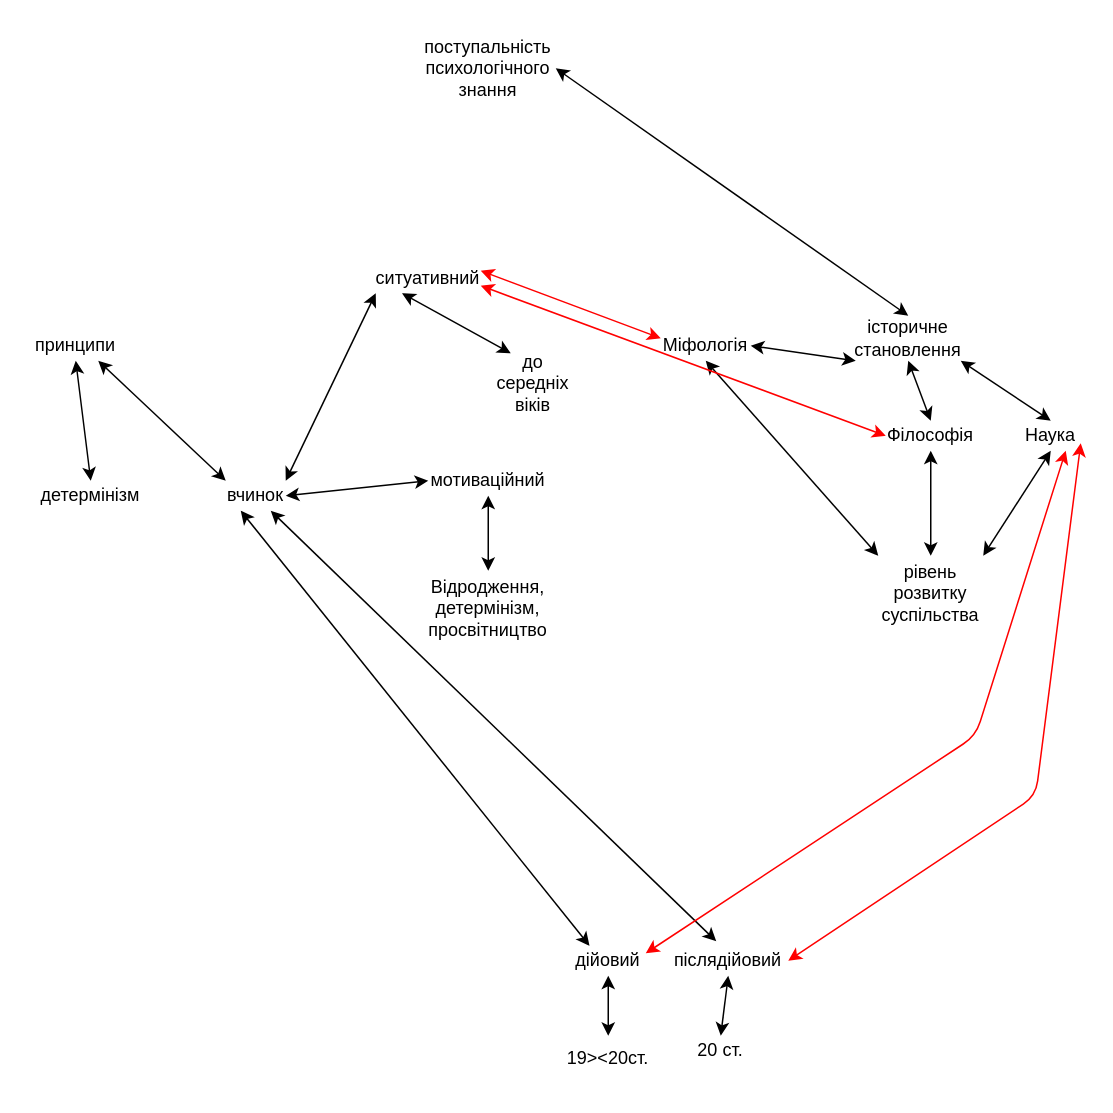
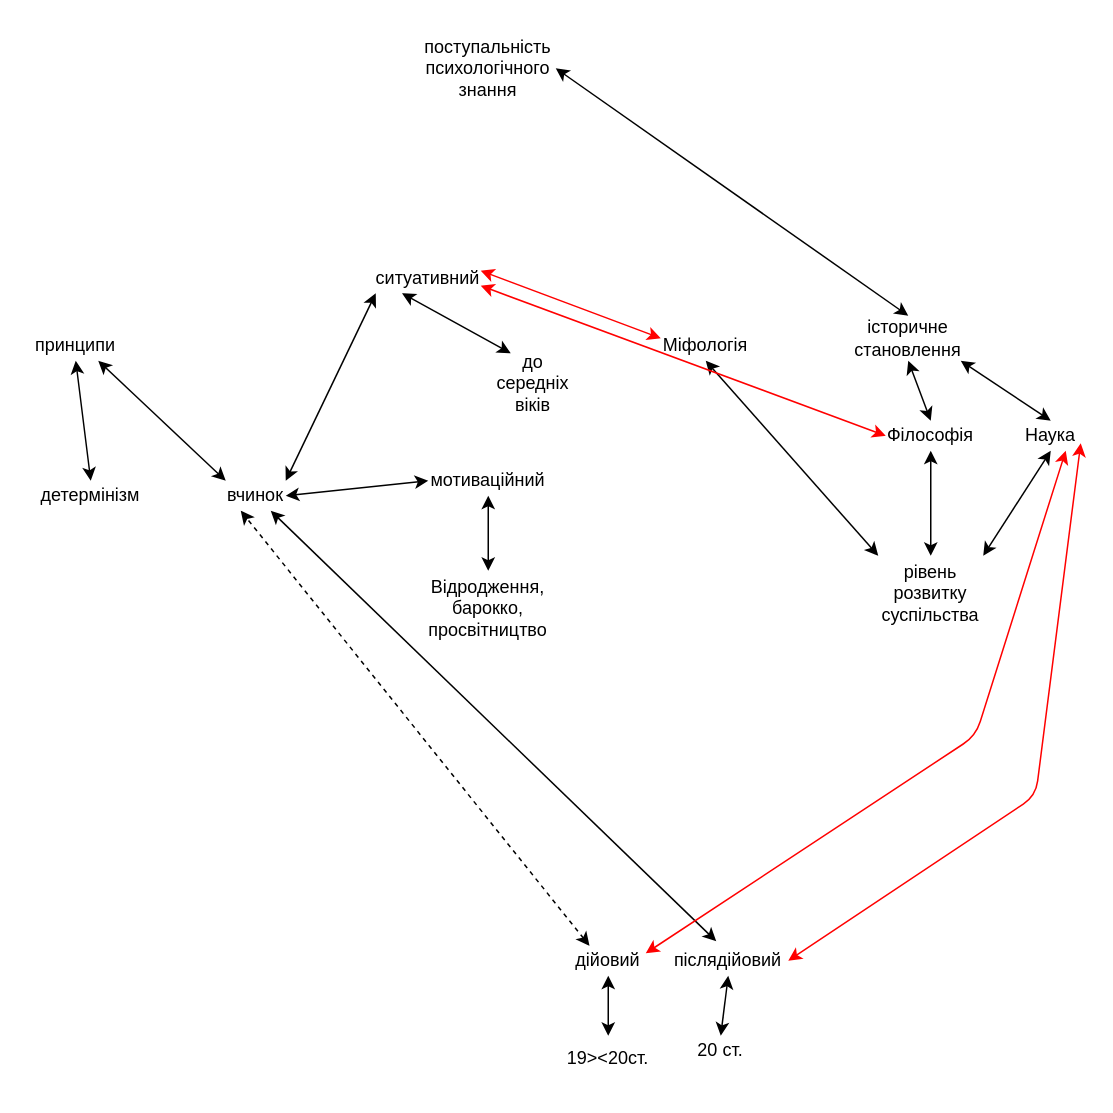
edge "історичне становлення" -- "Міфологія": removed
node "Відродження, детермінізм, просвітництво": label "Відродження, детермінізм, просвітництво" -> "Відродження, барокко, просвітництво"
edge "вчинок" -- "дійовий": style solid -> dashed
